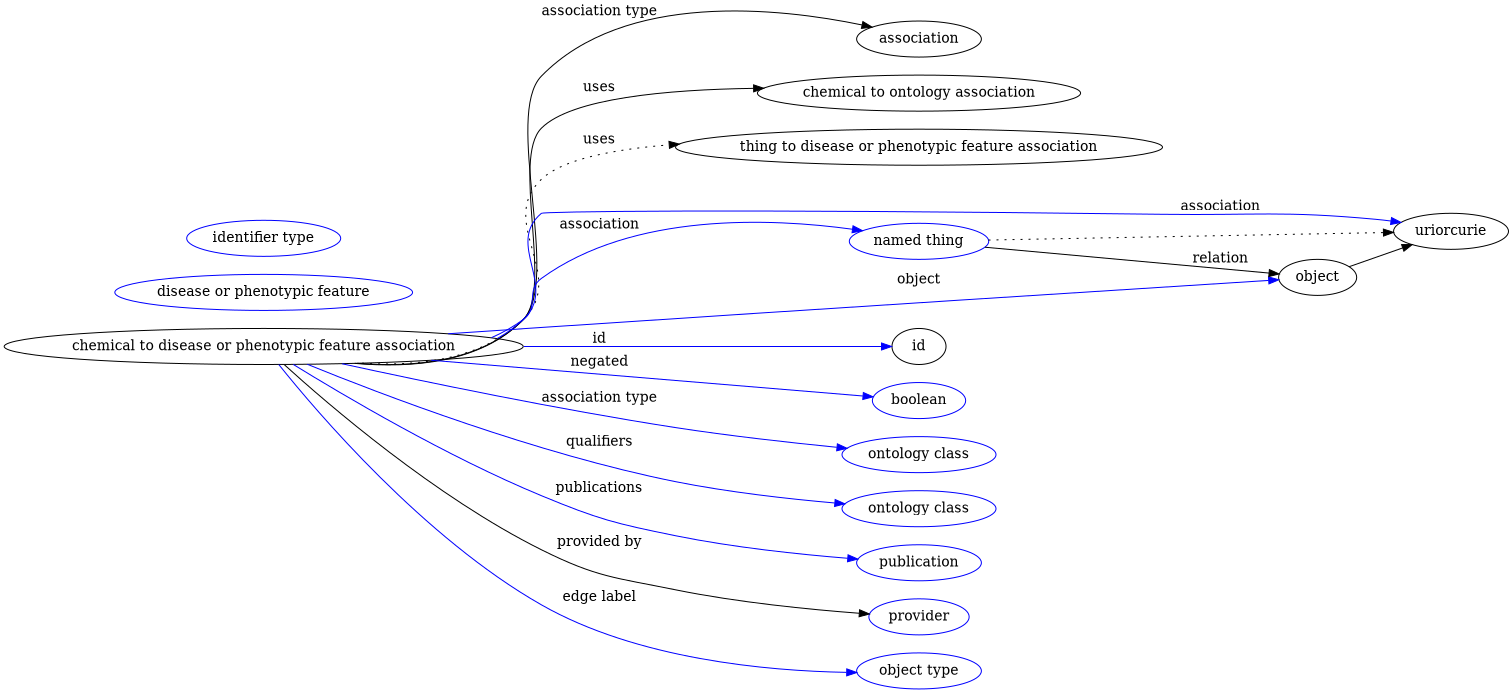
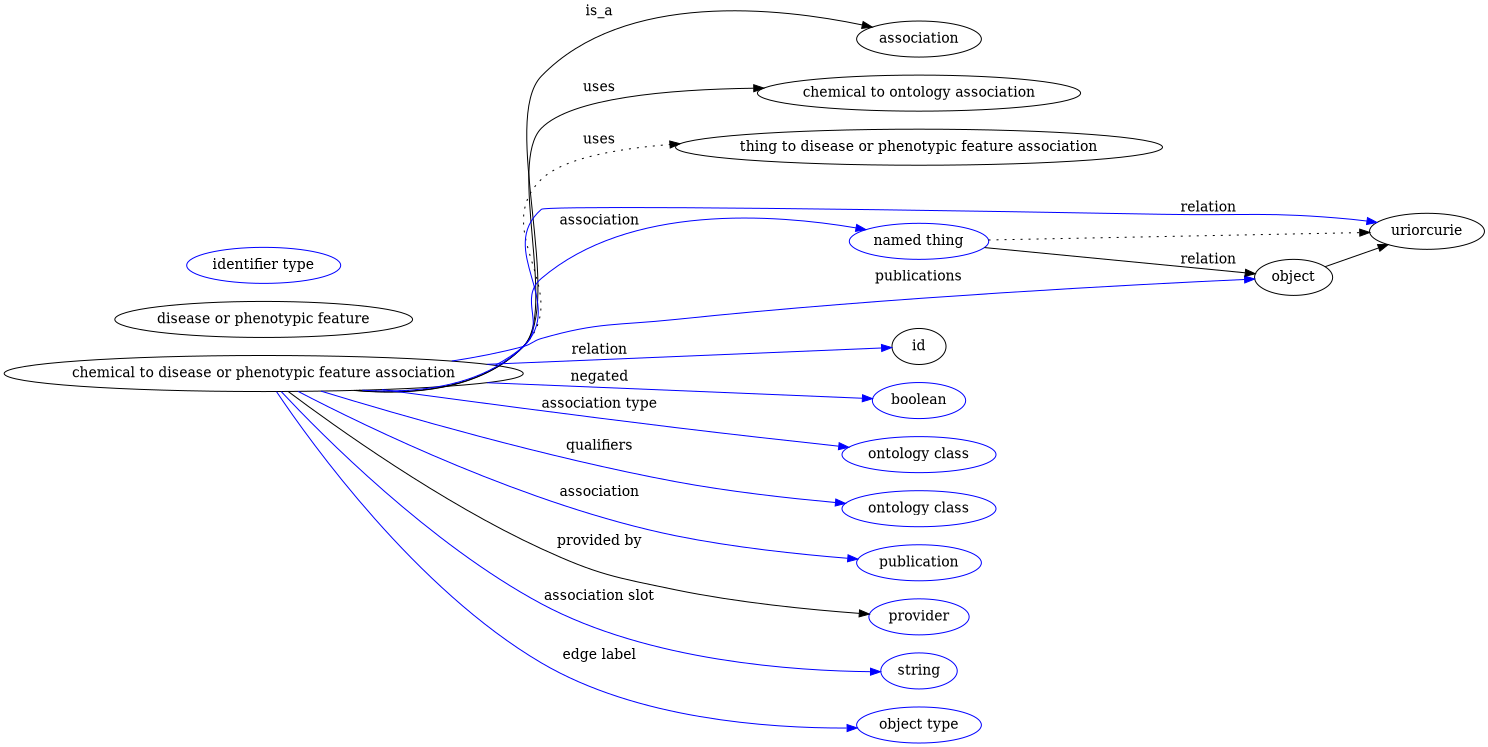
edge "chemical to disease or phenotypic feature association" -> "association": label "association type" -> "is_a"
edge "chemical to disease or phenotypic feature association" -> "uriorcurie": label "association" -> "relation"
edge "chemical to disease or phenotypic feature association" -> "object": label "object" -> "publications"
node "disease or phenotypic feature": color blue -> black
edge "chemical to disease or phenotypic feature association" -> "id": label "id" -> "relation"
edge "chemical to disease or phenotypic feature association" -> "publication": label "publications" -> "association"
node "string": added
